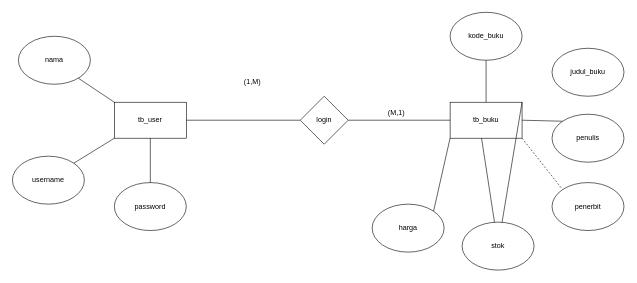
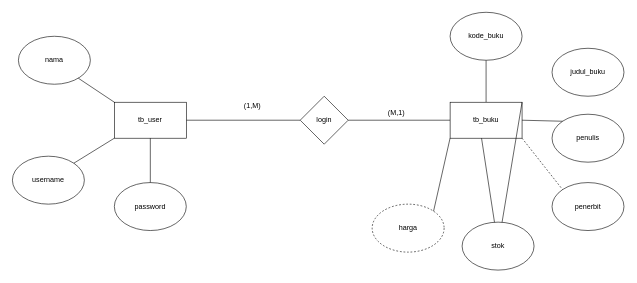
node "(1,M)": moved (252, 82) -> (252, 106)
node "harga": style solid -> dashed
